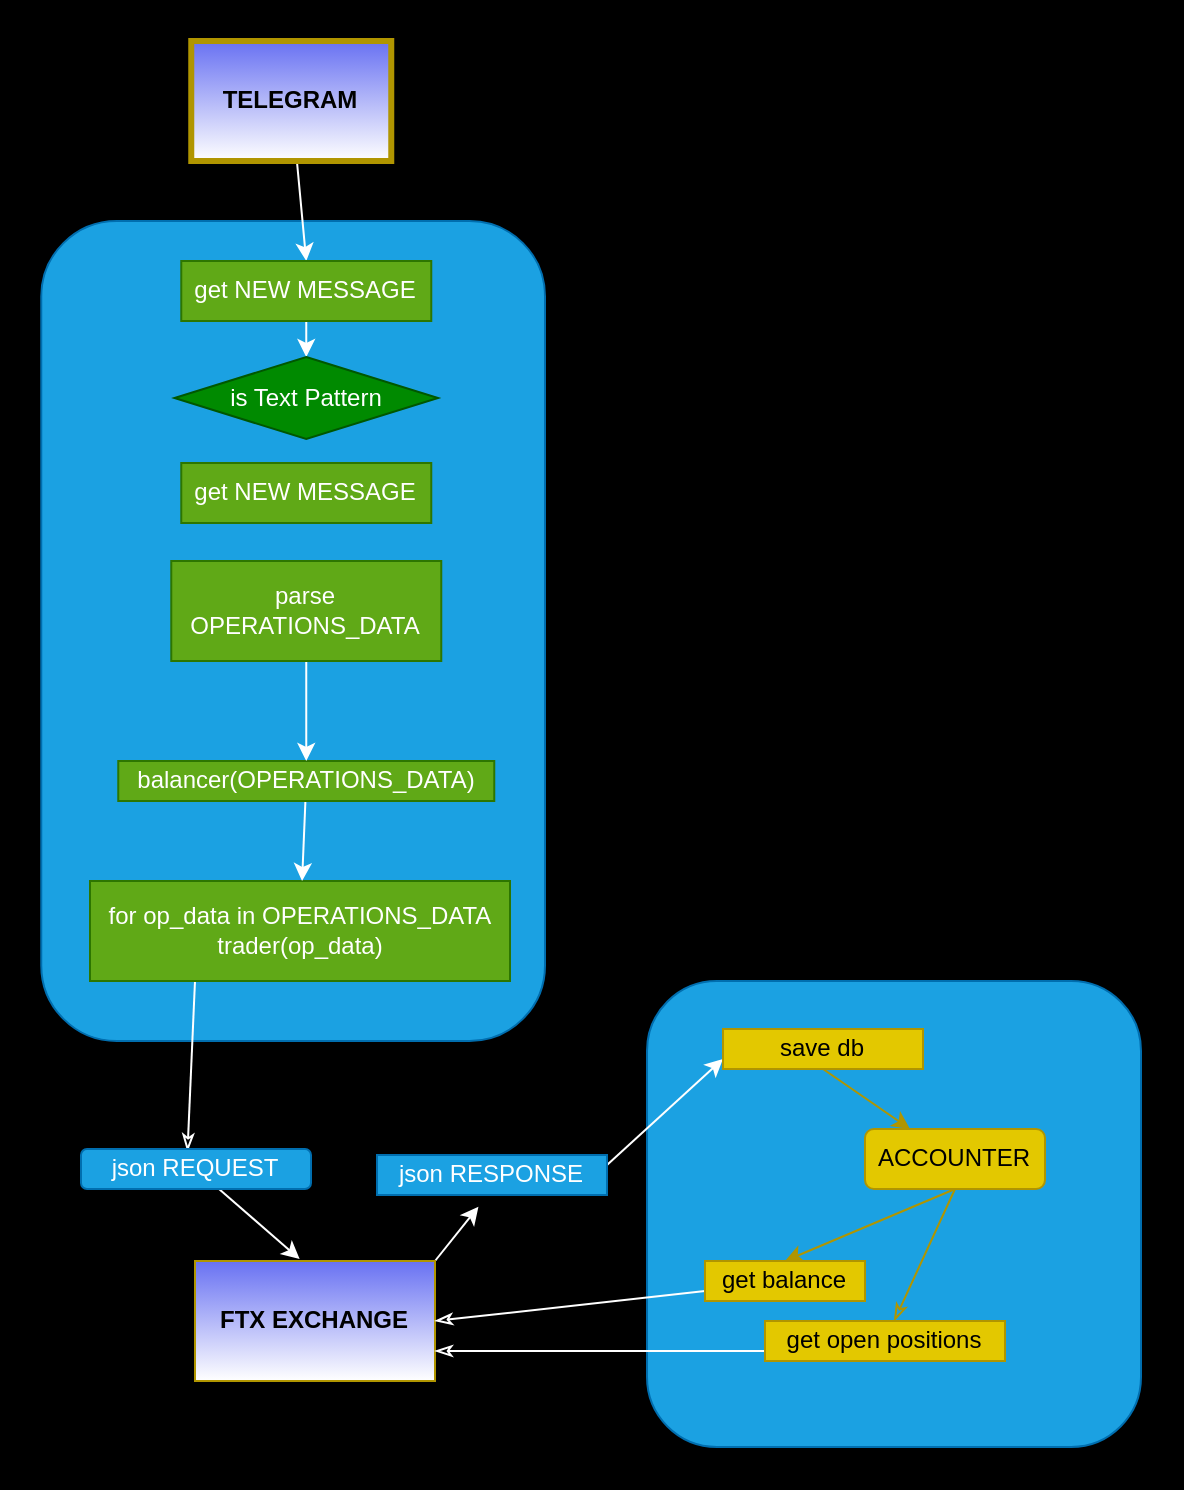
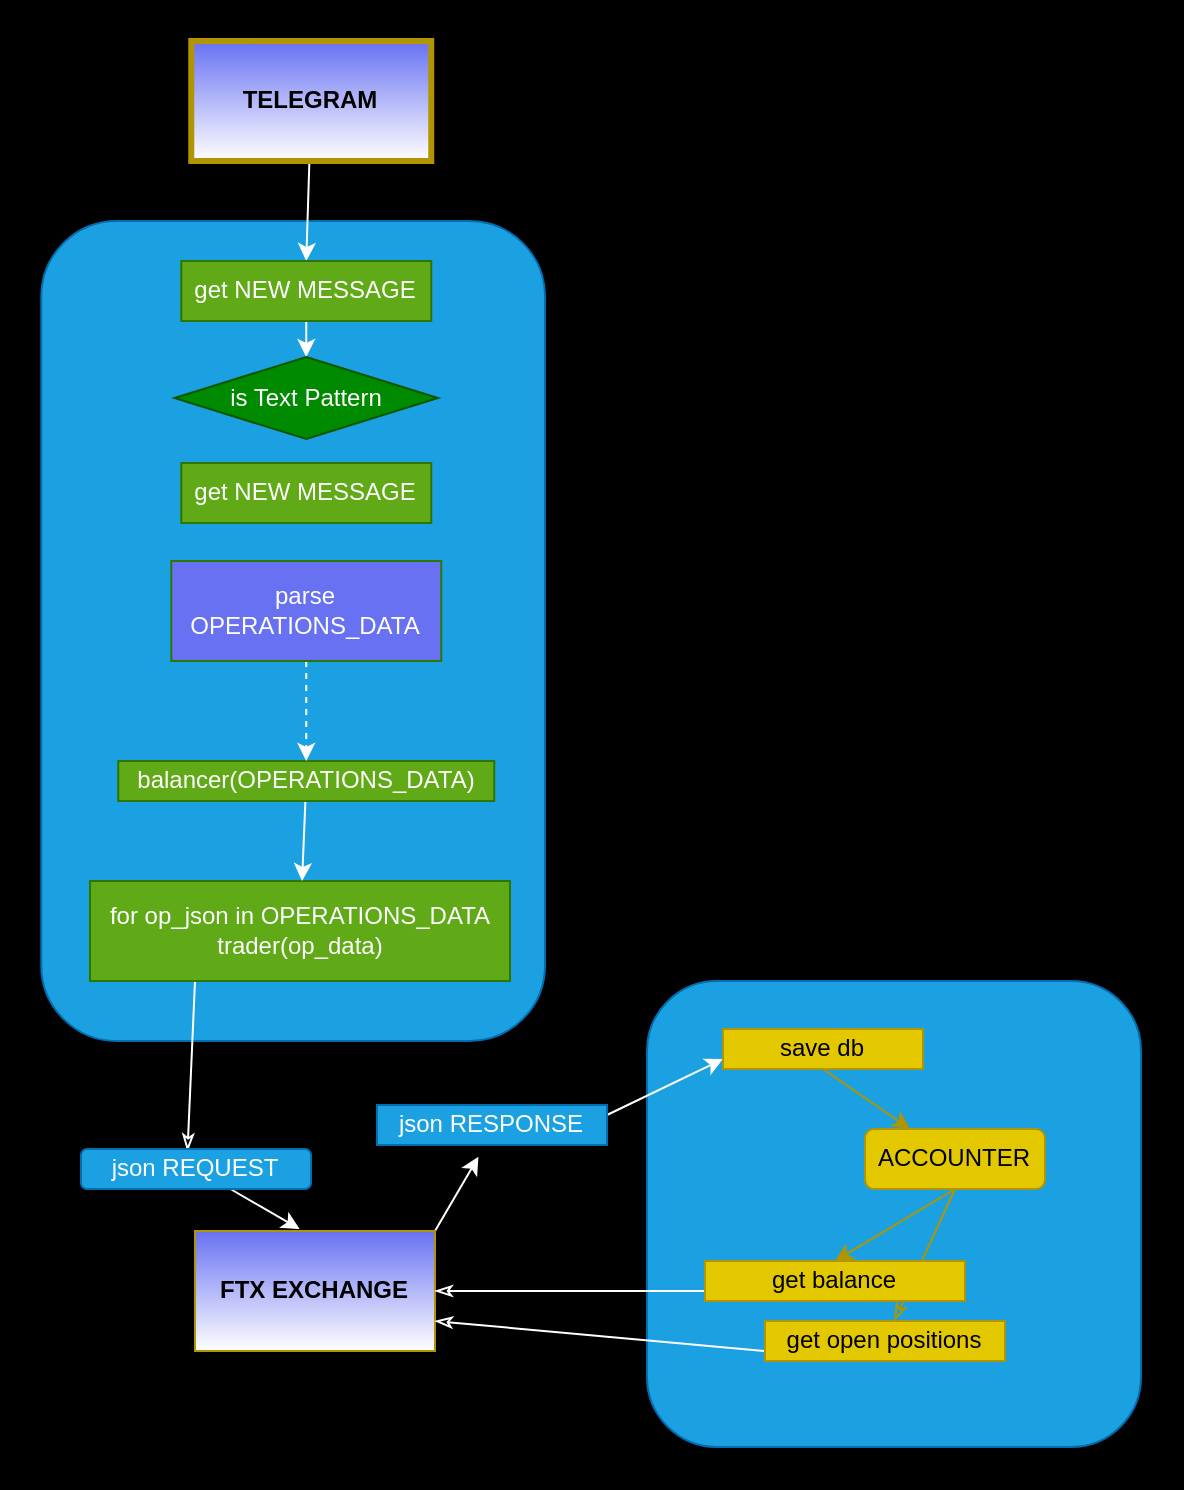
node "TELEGRAM": size 200x120 -> 240x120
node "parse OPERATIONS_DATA": fillcolor #60a917 -> #6871f2
edge "parse OPERATIONS_DATA" -> "balancer(OPERATIONS_DATA)": style solid -> dashed
node "for op_data in OPERATIONS_DATA trader(op_data)": label "for op_data in OPERATIONS_DATA trader(op_data)" -> "for op_json in OPERATIONS_DATA trader(op_data)"
node "json RESPONSE": moved (492, 1175) -> (492, 1125)
node "get balance": size 160x40 -> 260x40
node "FTX EXCHANGE": moved (315, 1321) -> (315, 1291)
